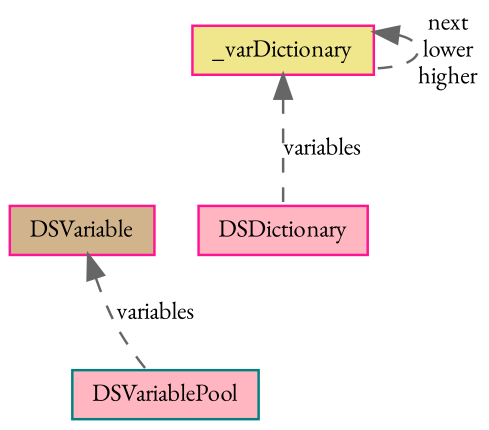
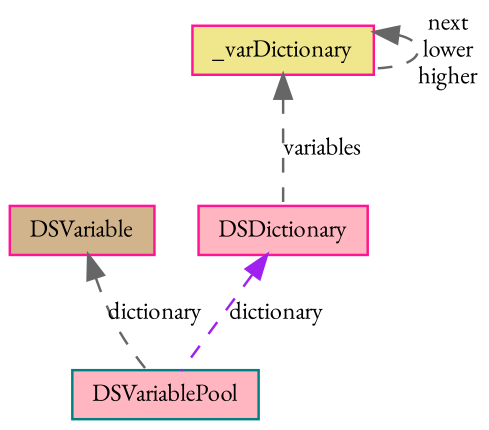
edge "DSVariablePool" -> "DSVariable": label "variables" -> "dictionary"
edge "DSVariablePool" -> "DSDictionary": added, label "dictionary"
